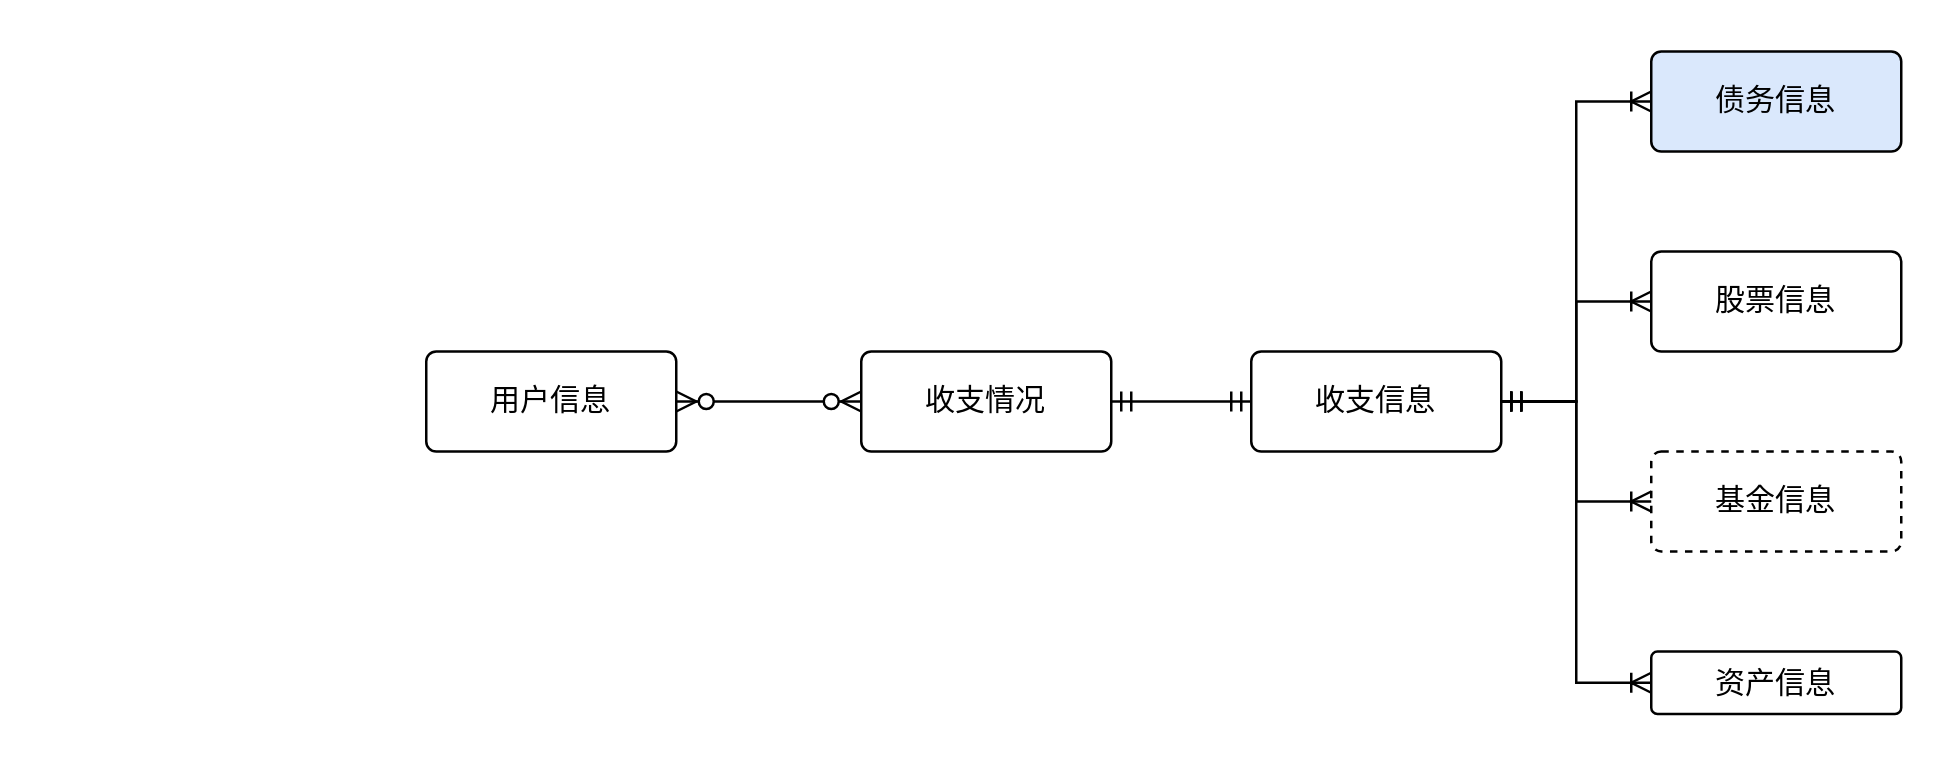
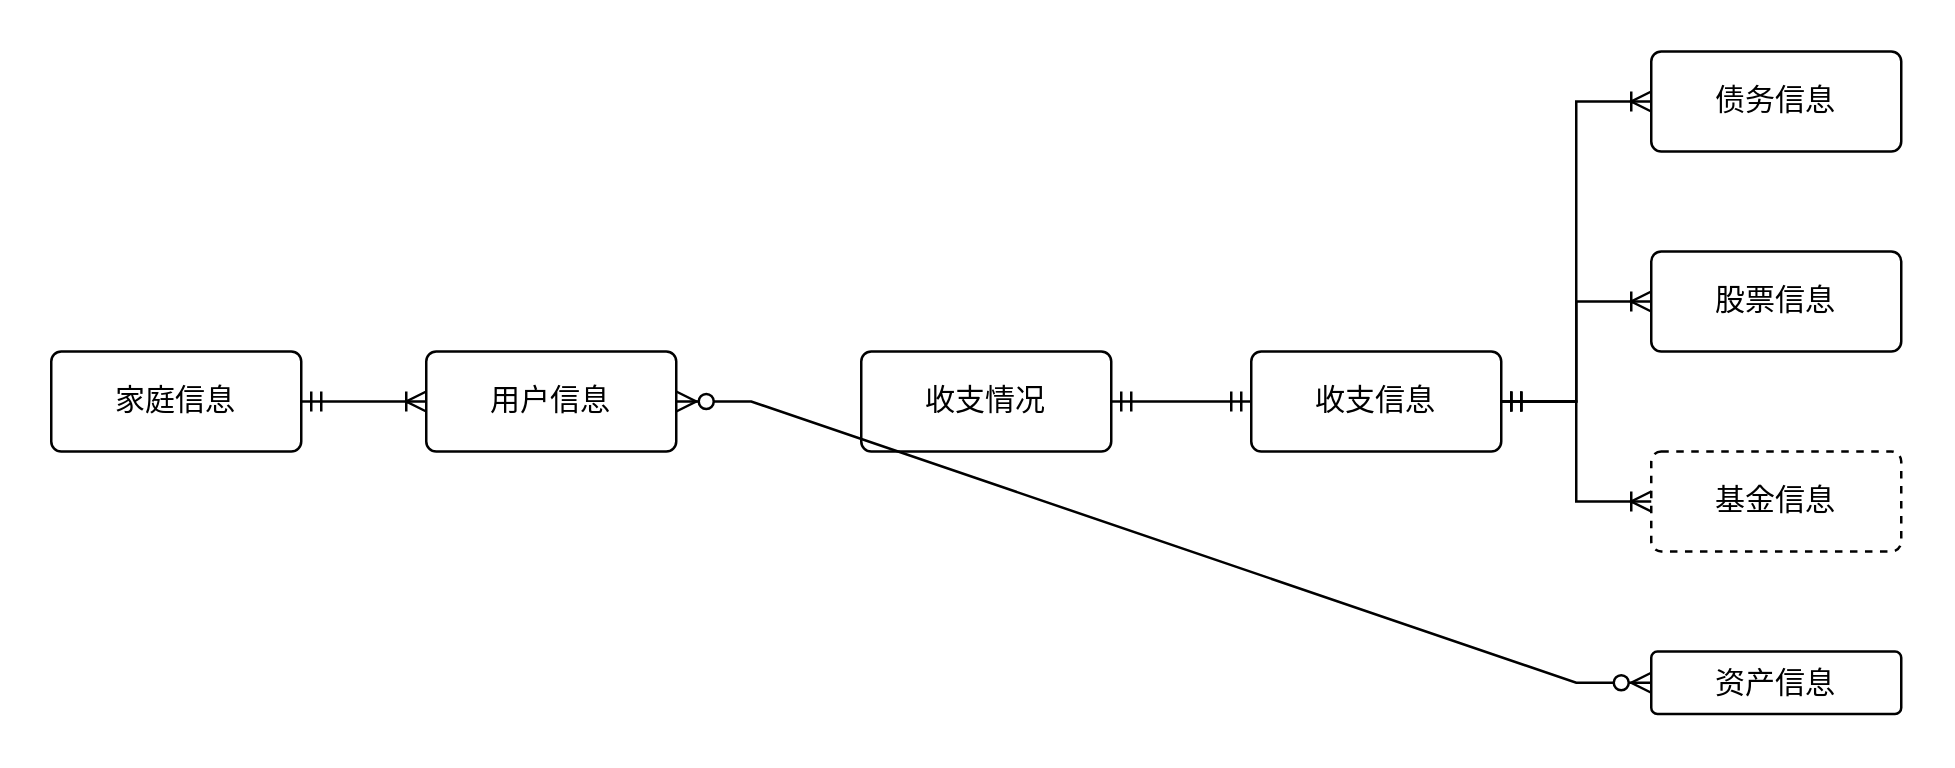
node "债务信息": fillcolor #dae8fc -> #ffffff
node "家庭信息": added
edge "家庭信息" -- "用户信息": added
edge "用户信息" -- "收支情况": now "用户信息" -- "资产信息"
edge "收支信息" -- "资产信息": removed
